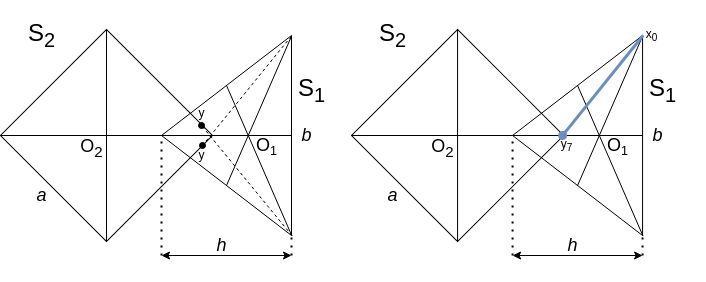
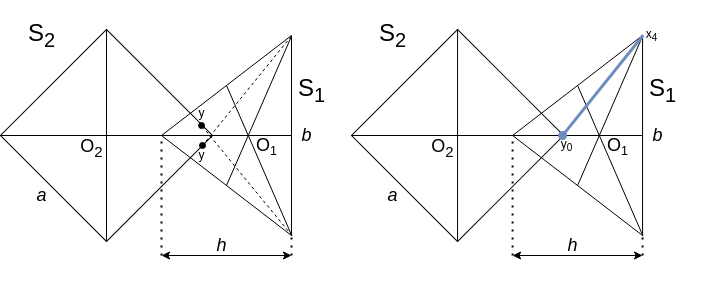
node "x0": label "x0" -> "x4"
node "y7": label "y7" -> "y0"
